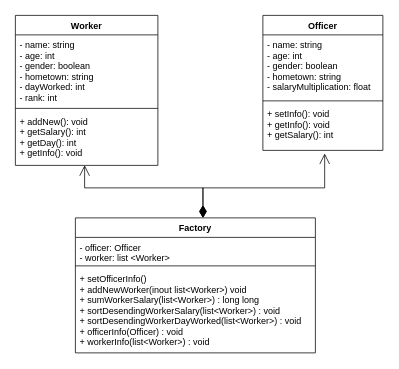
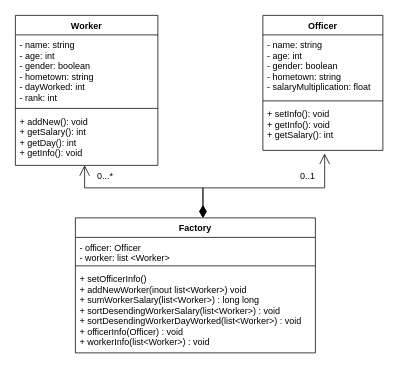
node "0...*": added
node "0..1": added
